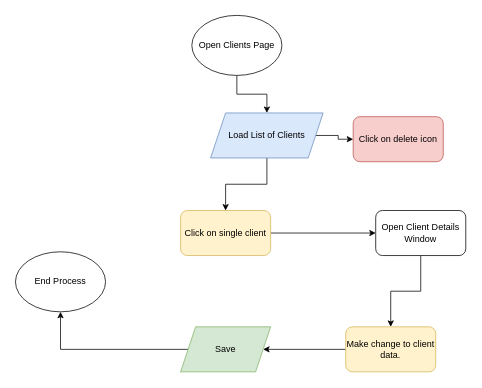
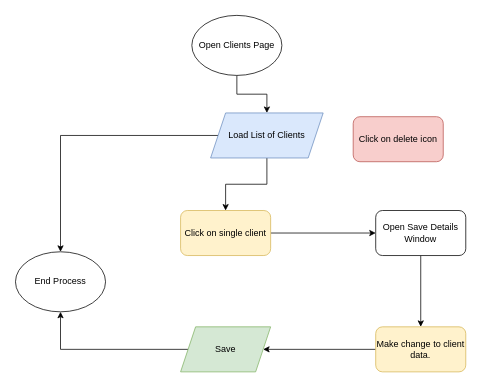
edge "Load List of Clients" -> "Click on delete icon": now "Load List of Clients" -> "End Process"
node "Open Client Details Window": label "Open Client Details Window" -> "Open Save Details Window"
node "Make change to client data.": moved (390, 349) -> (420, 349)
